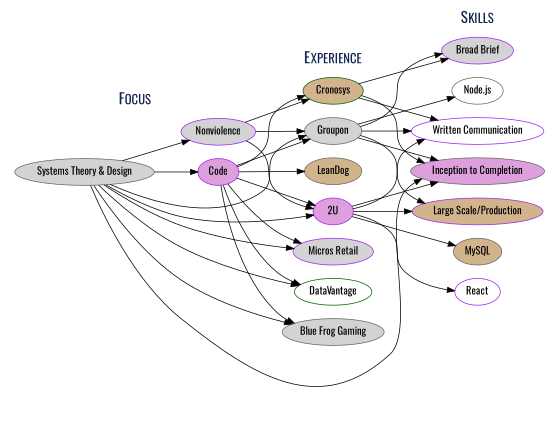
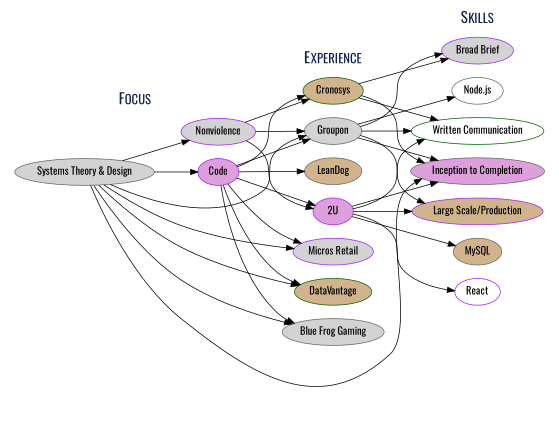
node "Written Communication": color purple -> darkgreen
edge "Systems Theory & Design" -> "2U": removed
node "DataVantage": fillcolor white -> tan
